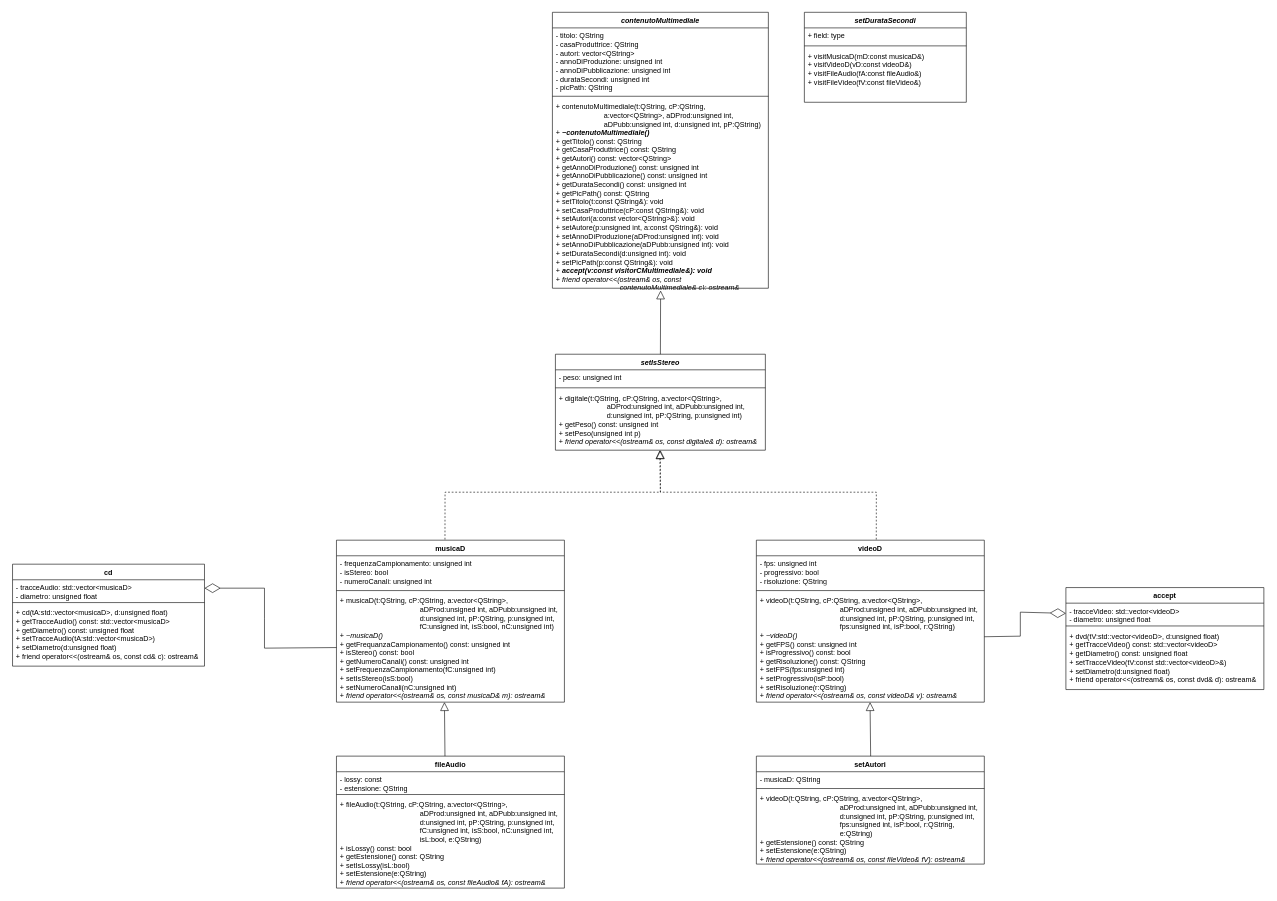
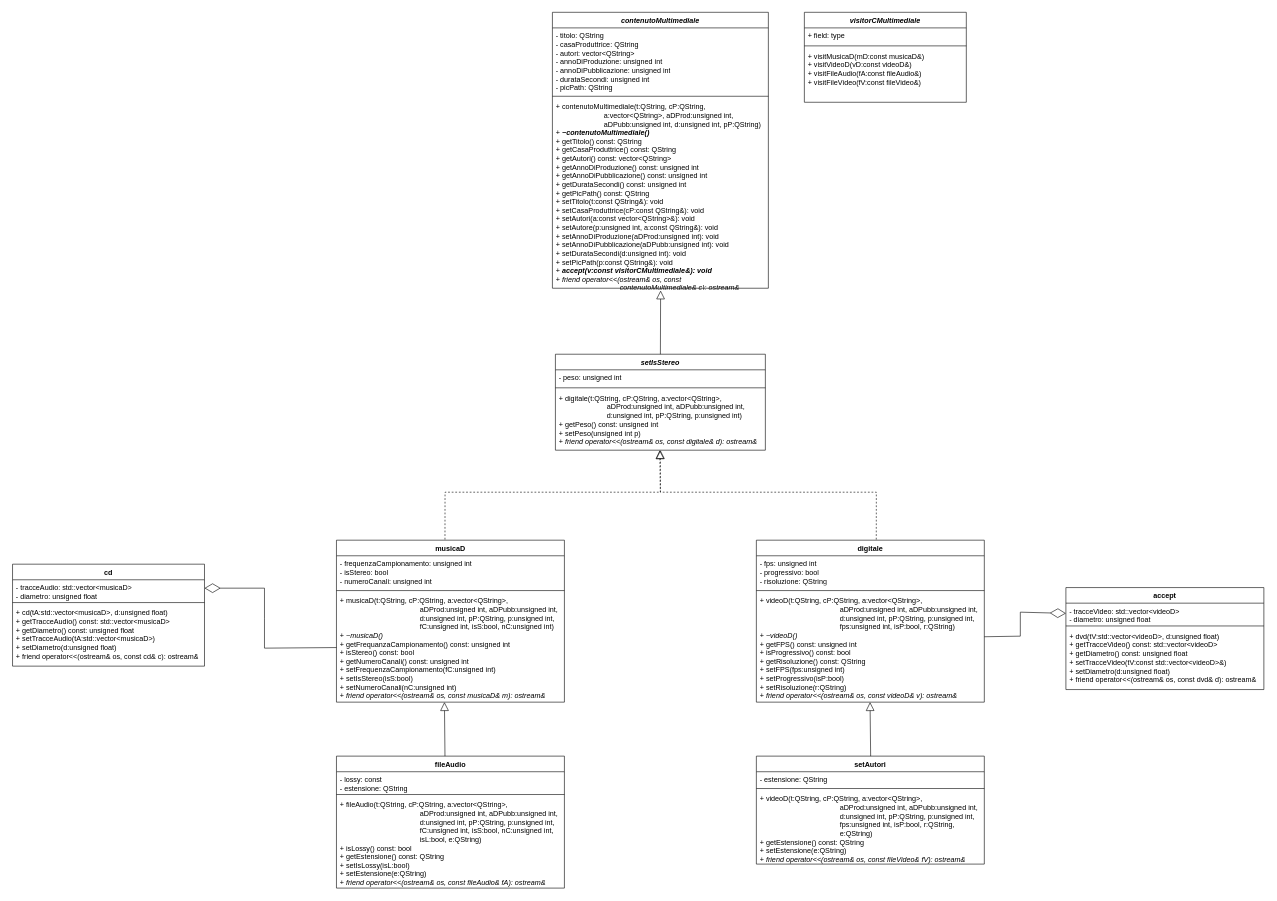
node "setDurataSecondi": label "setDurataSecondi" -> "visitorCMultimediale"
node "videoD": label "videoD" -> "digitale"
node "- musicaD: QString": label "- musicaD: QString" -> "- estensione: QString"
